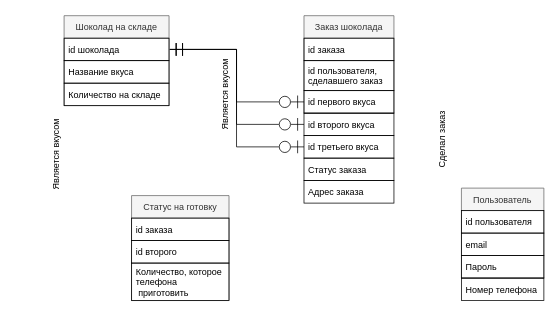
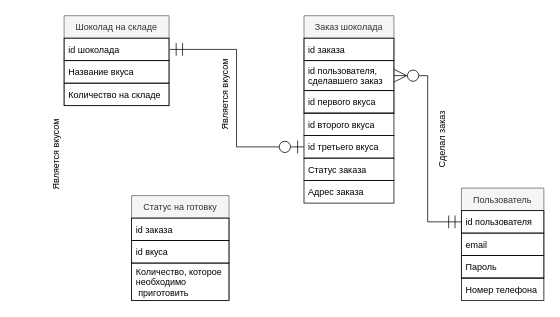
edge "id шоколада" -- "id первого вкуса": removed
edge "id шоколада" -- "id второго вкуса": removed
edge "id пользователя, сделавшего заказ" -- "id пользователя": added
node "id второго": label "id второго" -> "id вкуса"
node "Количество, которое телефона приготовить": label "Количество, которое телефона приготовить" -> "Количество, которое необходимо приготовить"
